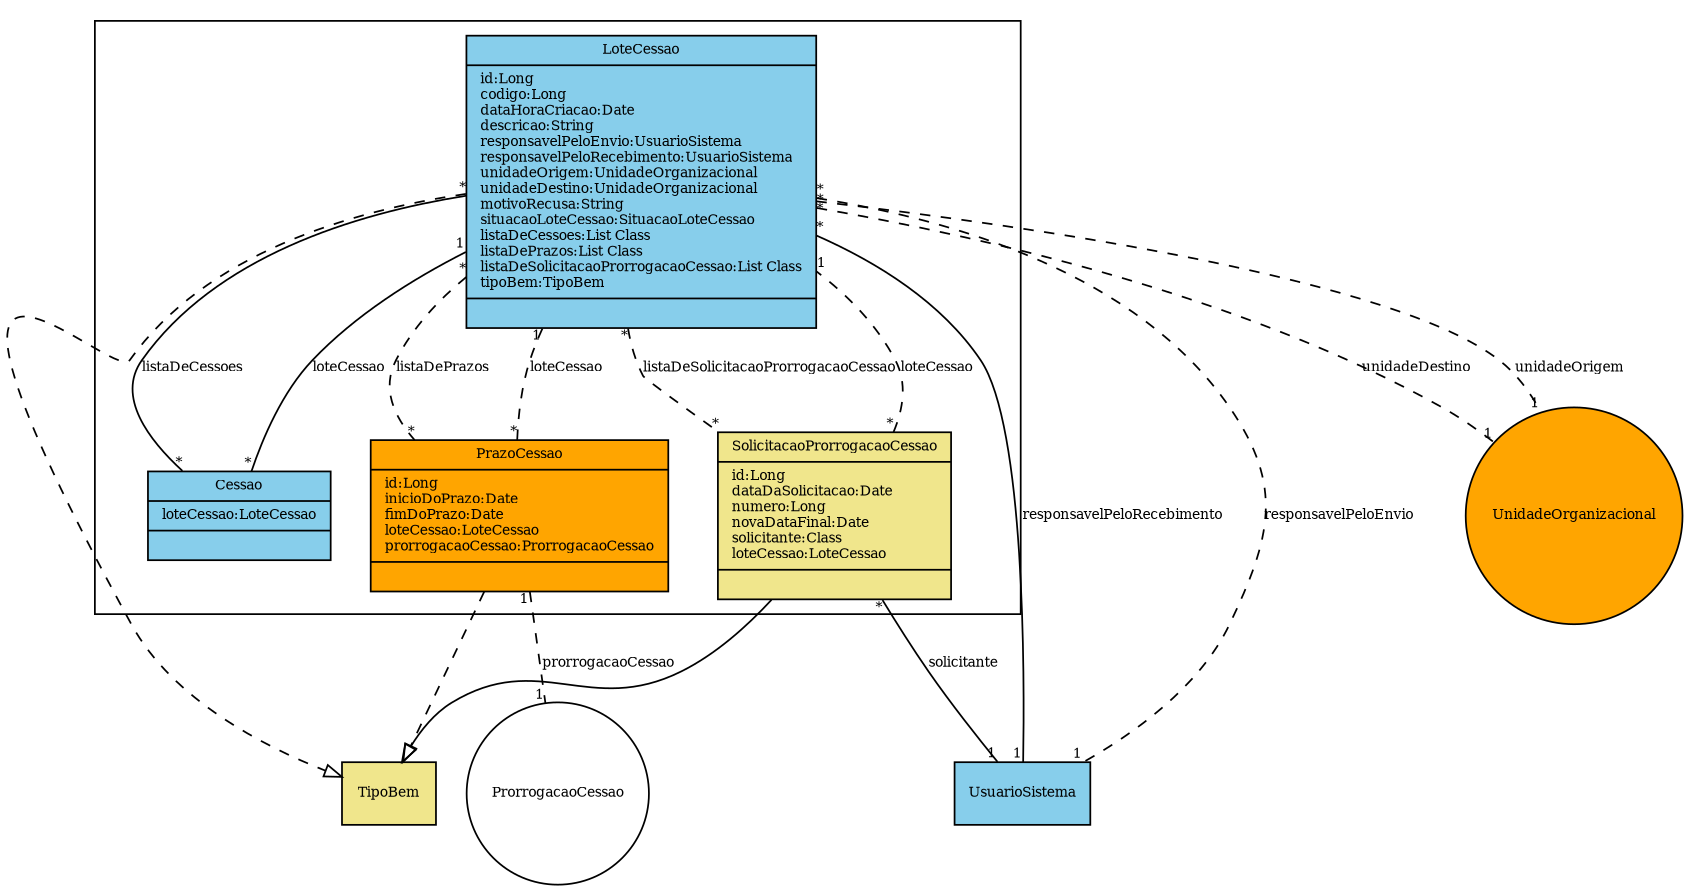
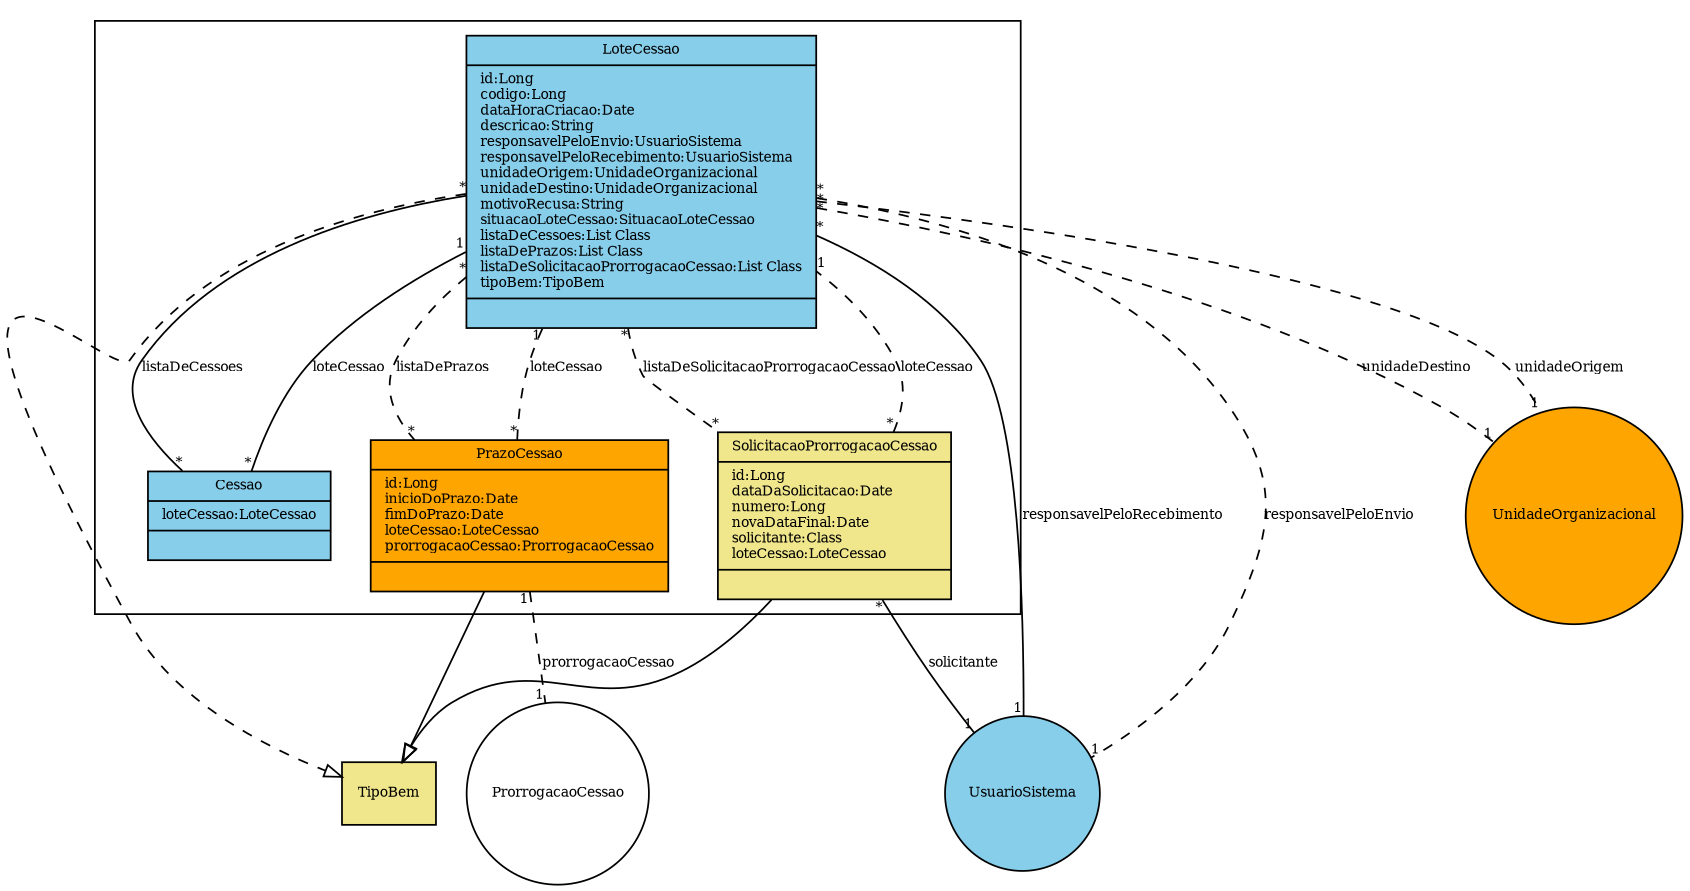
edge "PrazoCessao" -> "TipoBem": style dashed -> solid
node "UsuarioSistema": shape box -> circle
